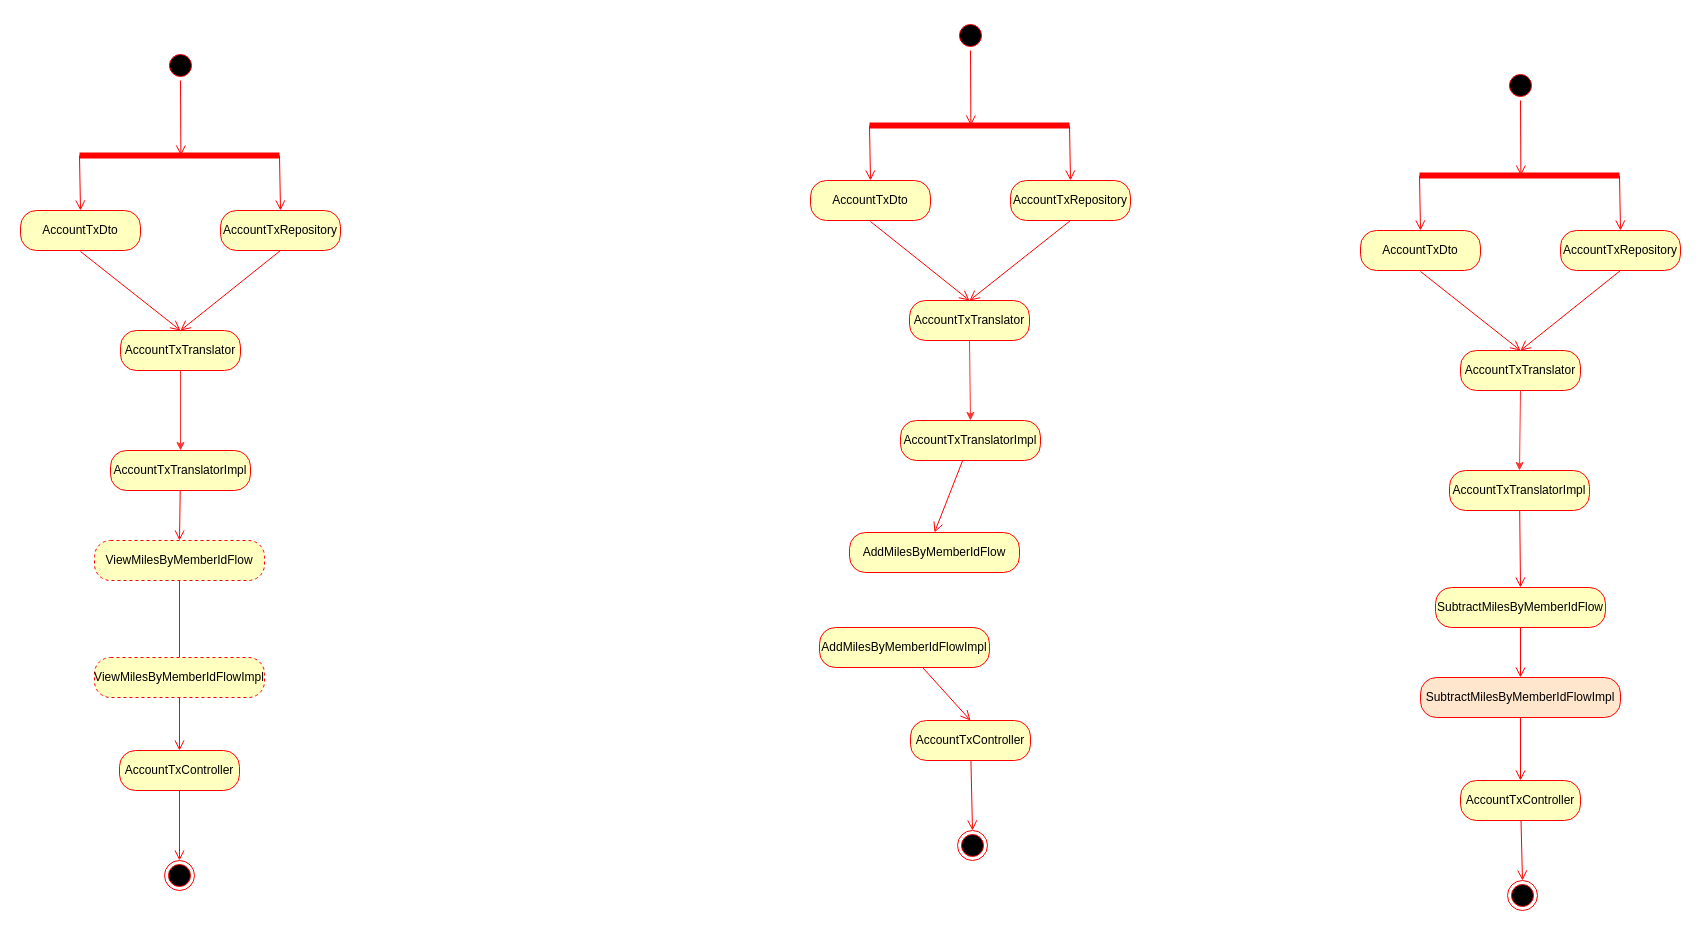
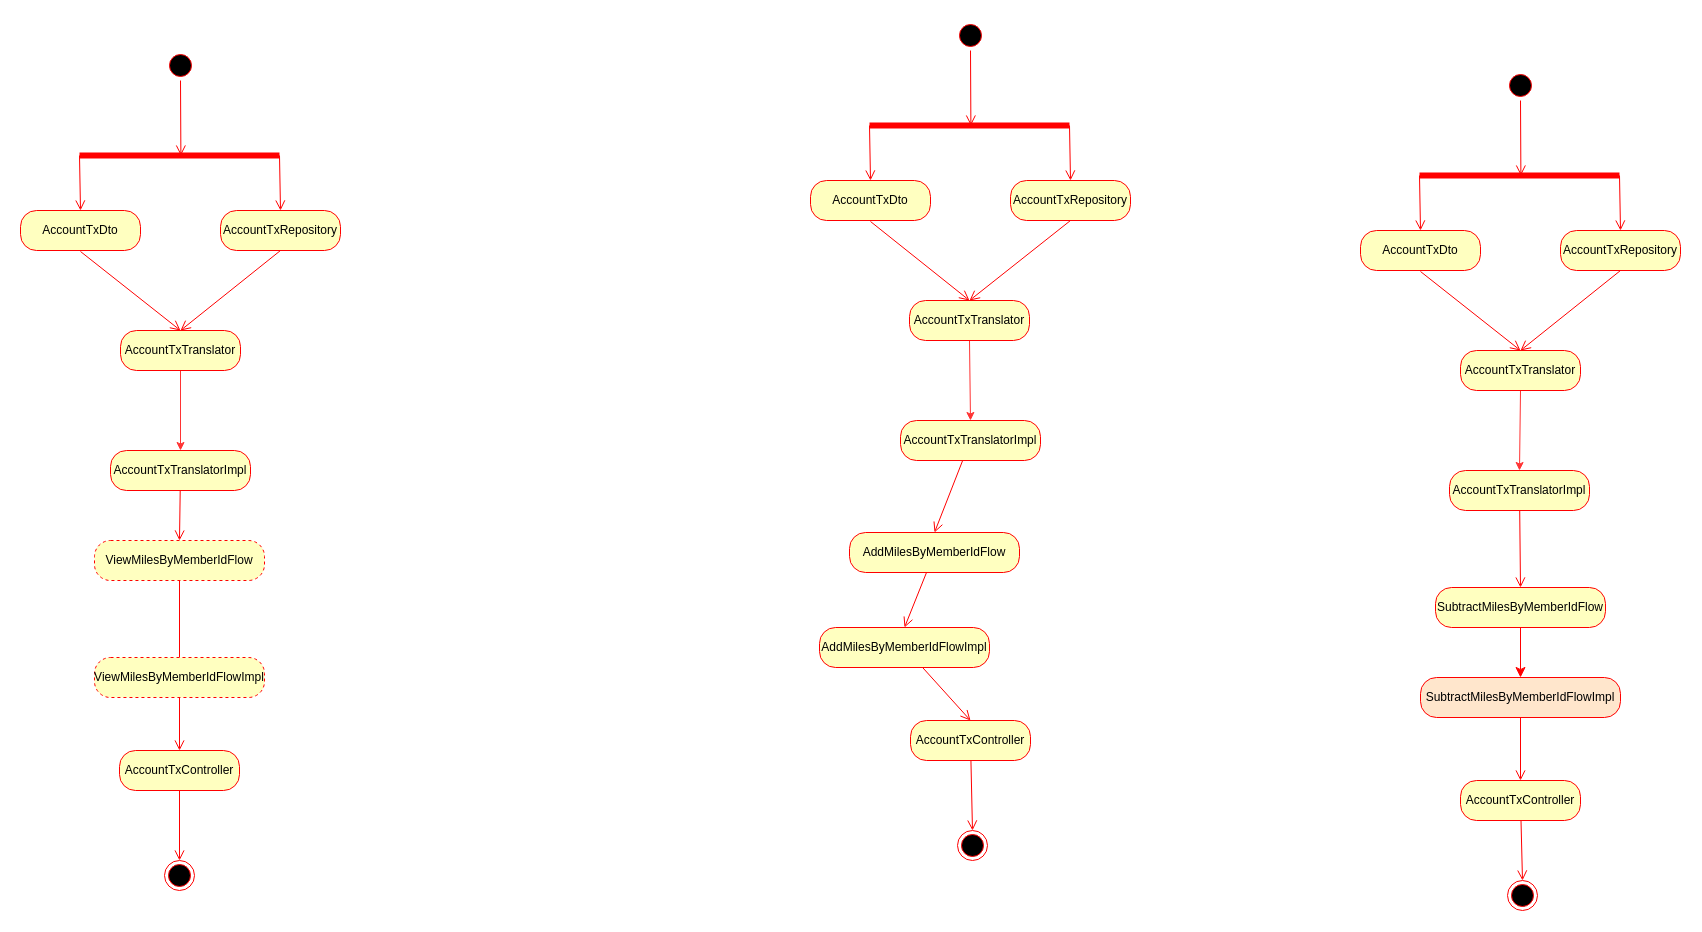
edge "AddMilesByMemberIdFlow" -> "AddMilesByMemberIdFlowImpl": added
edge "SubtractMilesByMemberIdFlow" -> "SubtractMilesByMemberIdFlowImpl": arrowhead open -> classic
